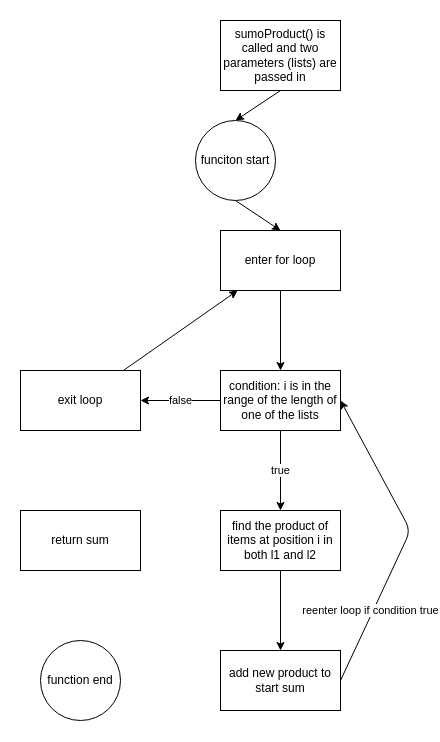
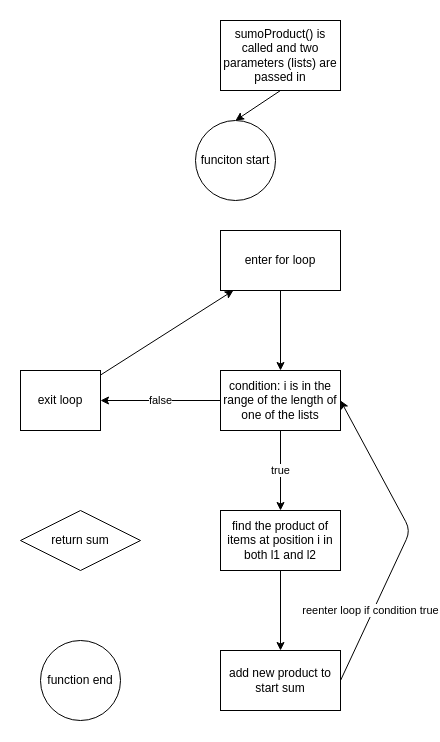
edge "funciton start" -> "enter for loop": removed
node "exit loop": size 120x60 -> 80x60
node "return sum": shape rectangle -> diamond
